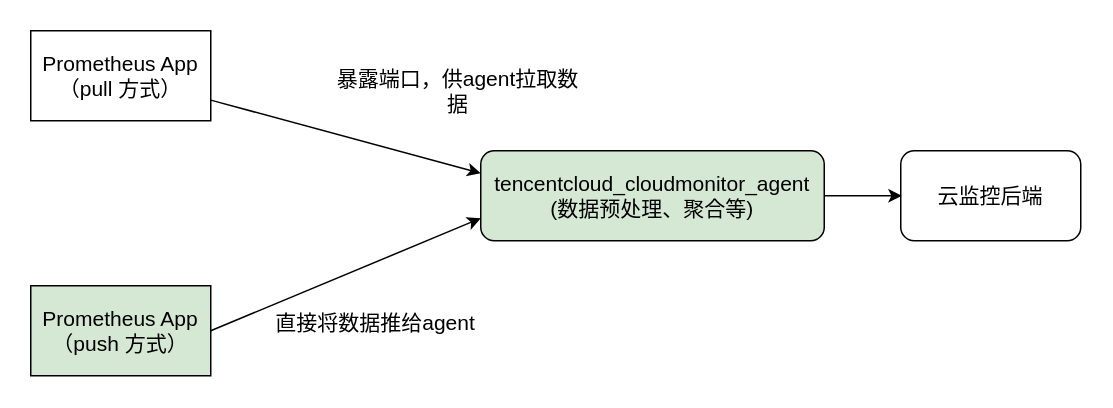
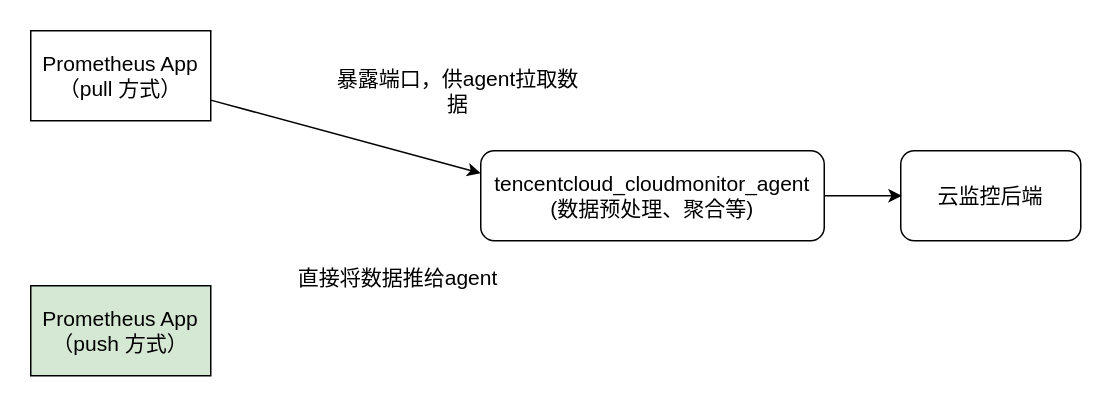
node "tencentcloud_cloudmonitor_agent(数据预处理、聚合等)": fillcolor #d5e8d4 -> #ffffff
edge "Prometheus App（push 方式）" -> "tencentcloud_cloudmonitor_agent(数据预处理、聚合等)": removed
node "直接将数据推给agent": moved (376, 323) -> (398, 278)
